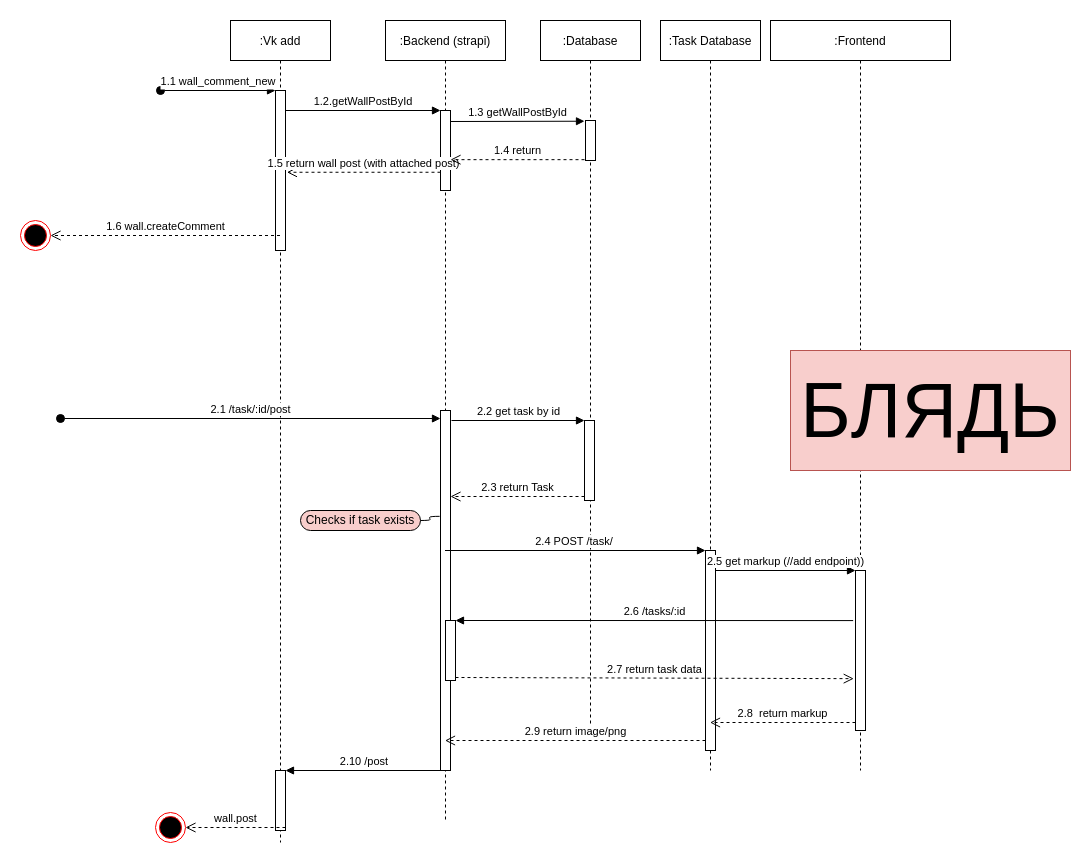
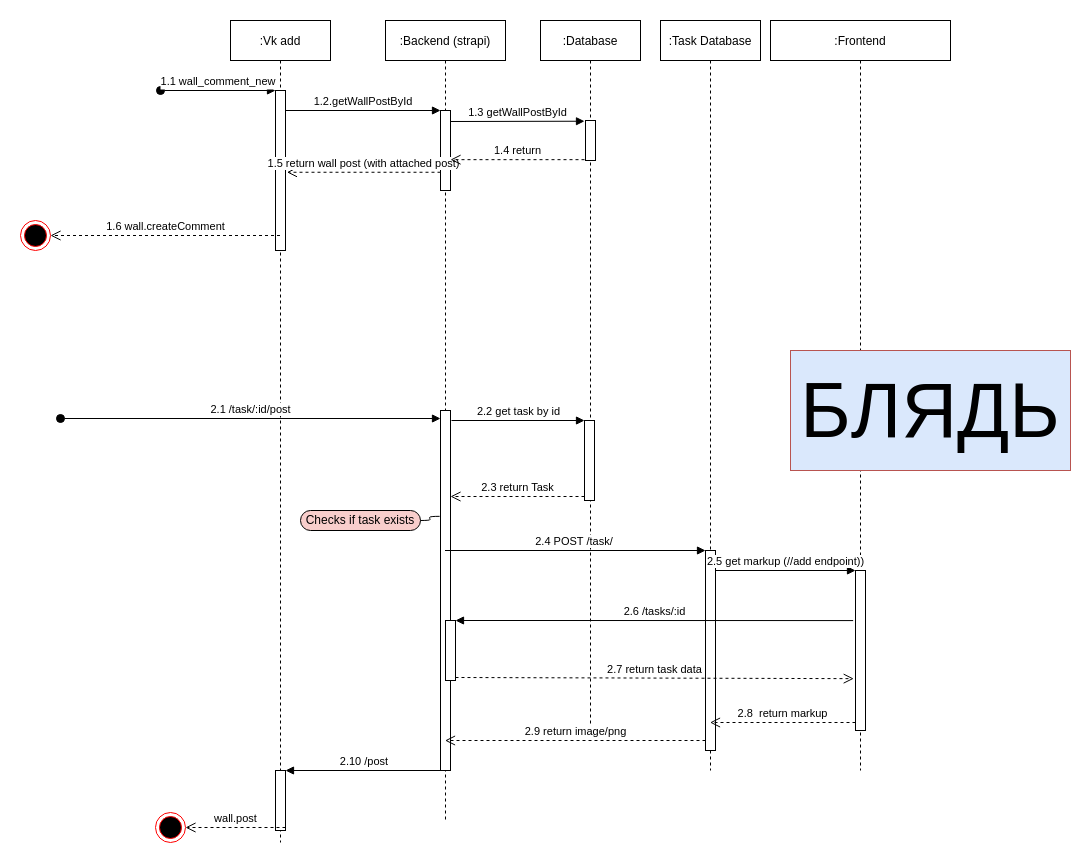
node "БЛЯДЬ": fillcolor #f8cecc -> #dae8fc
